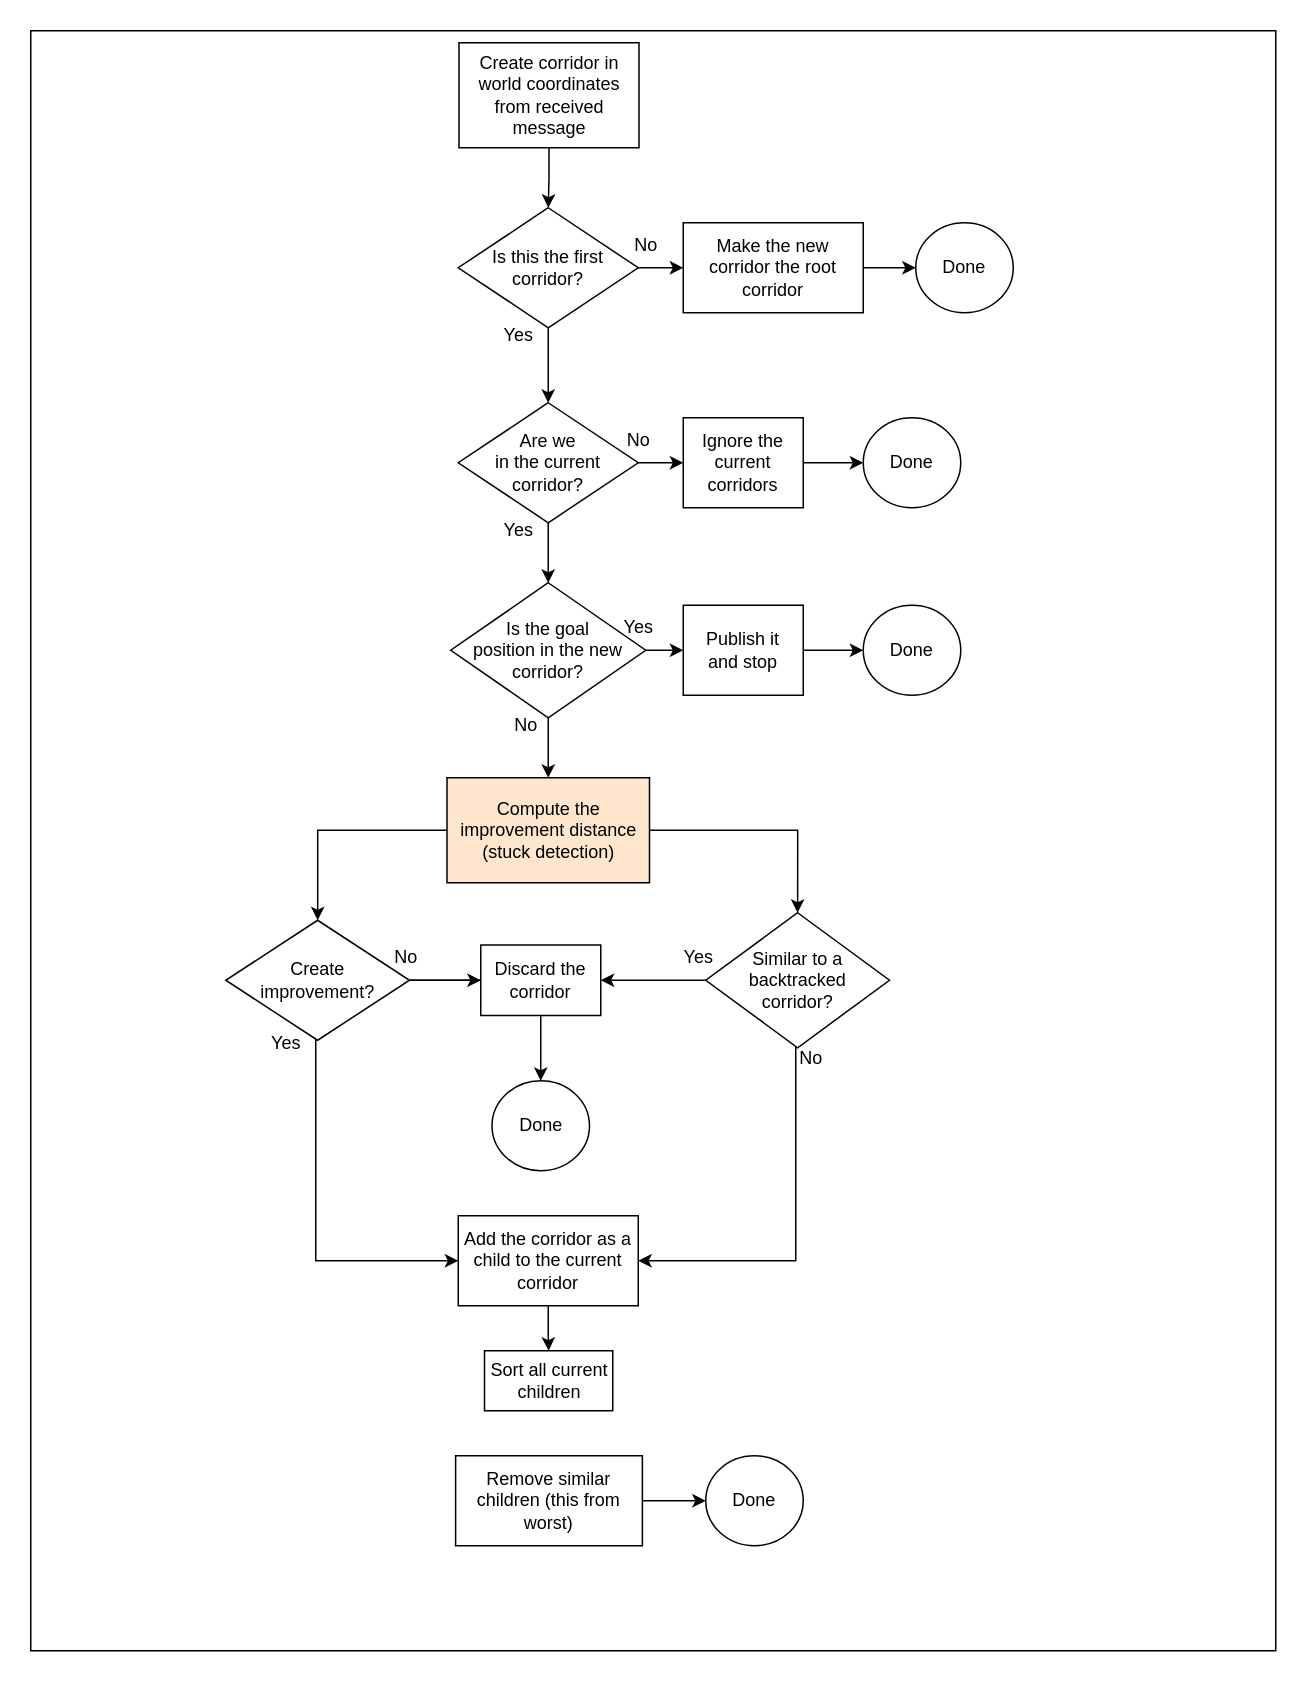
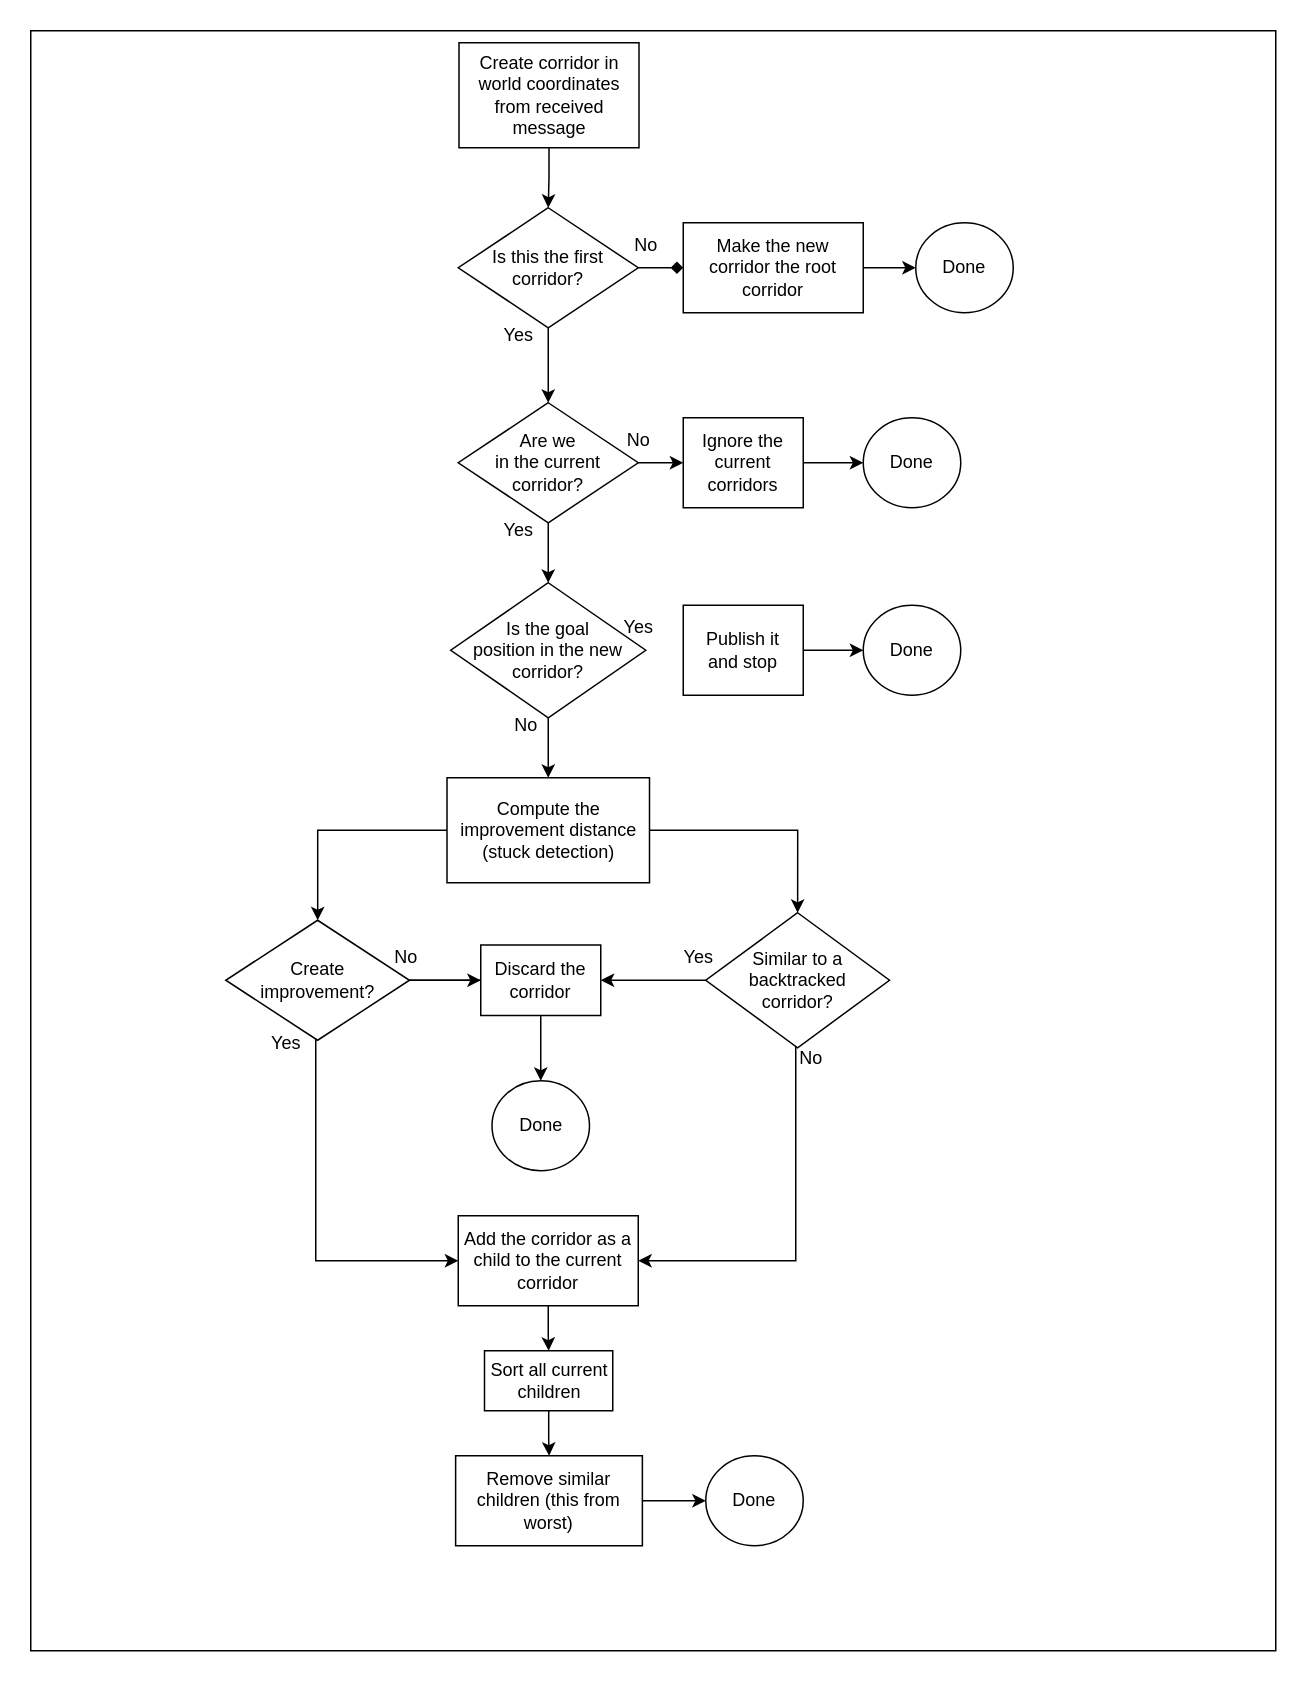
edge "Is this the first corridor?" -> "Make the new corridor the root corridor": arrowhead classic -> diamond
edge "Is the goal position in the new corridor?" -> "Publish it and stop": removed
node "Compute the improvement distance (stuck detection)": fillcolor #ffe6cc -> #ffffff
edge "Sort all current children" -> "Remove similar children (this from worst)": added
